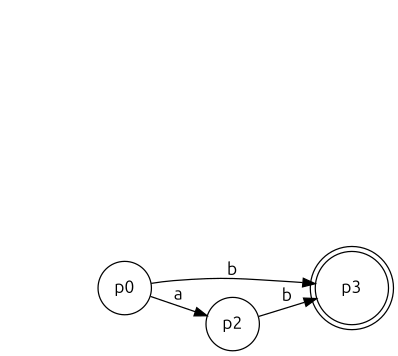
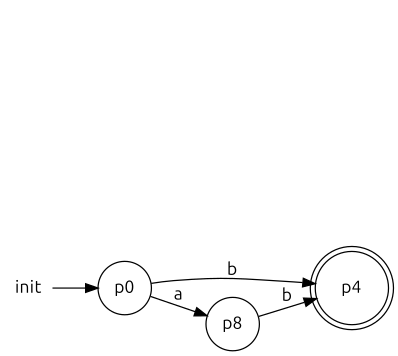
node "init": added
node "p3": label "p3" -> "p4"
node "p2": label "p2" -> "p8"
